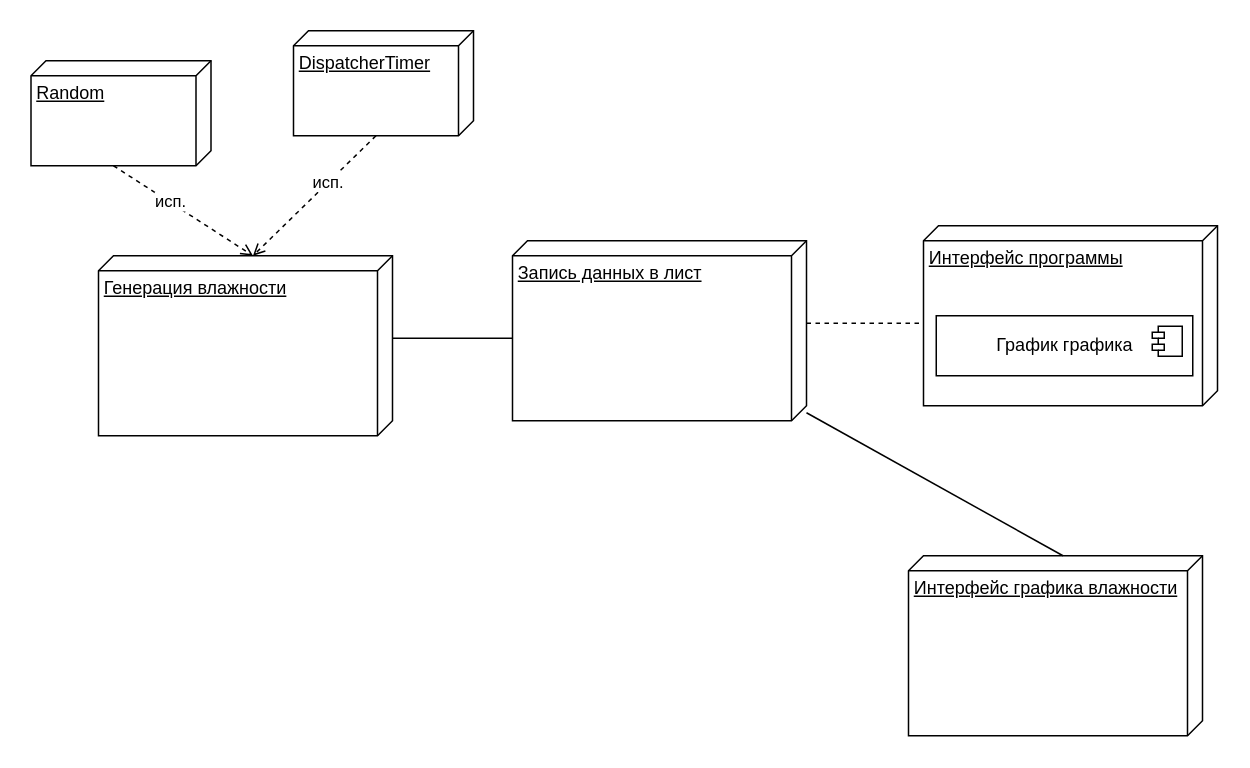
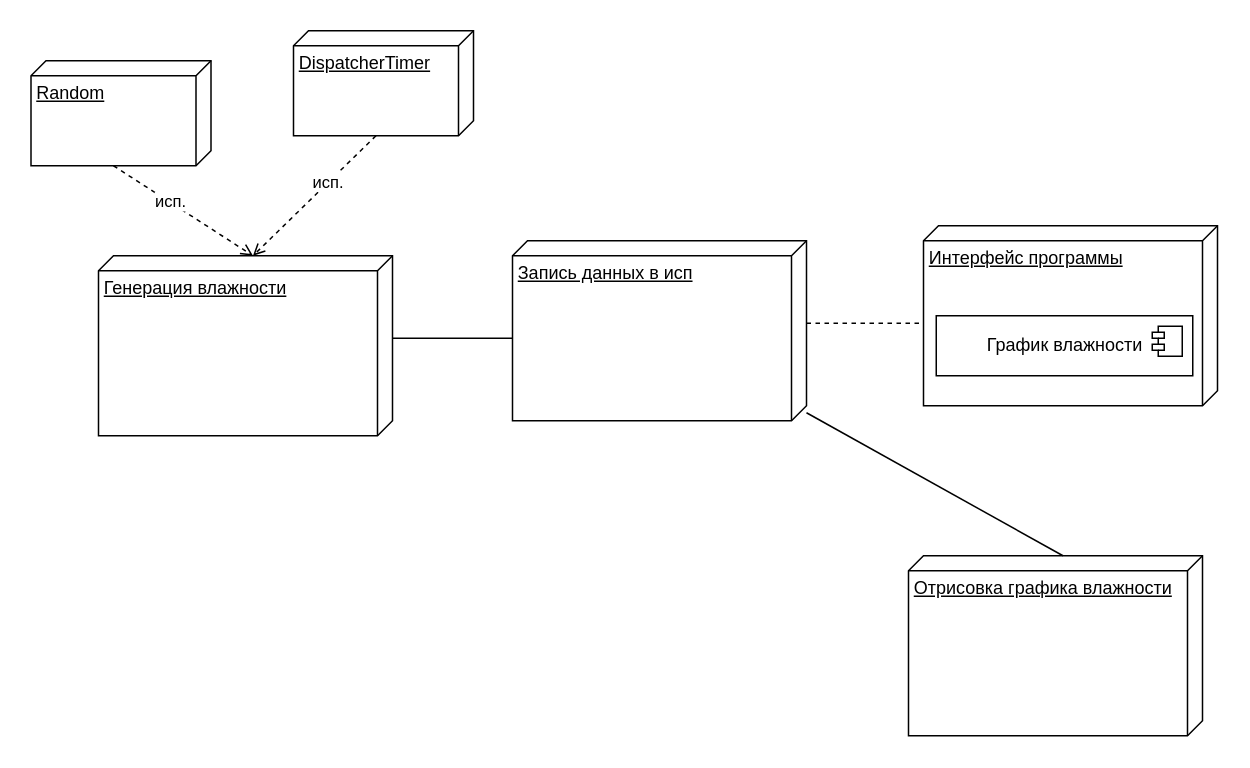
node "Запись данных в лист": label "Запись данных в лист" -> "Запись данных в исп"
node "График графика": label "График графика" -> "График влажности"
node "Интерфейс графика влажности": label "Интерфейс графика влажности" -> "Отрисовка графика влажности"
